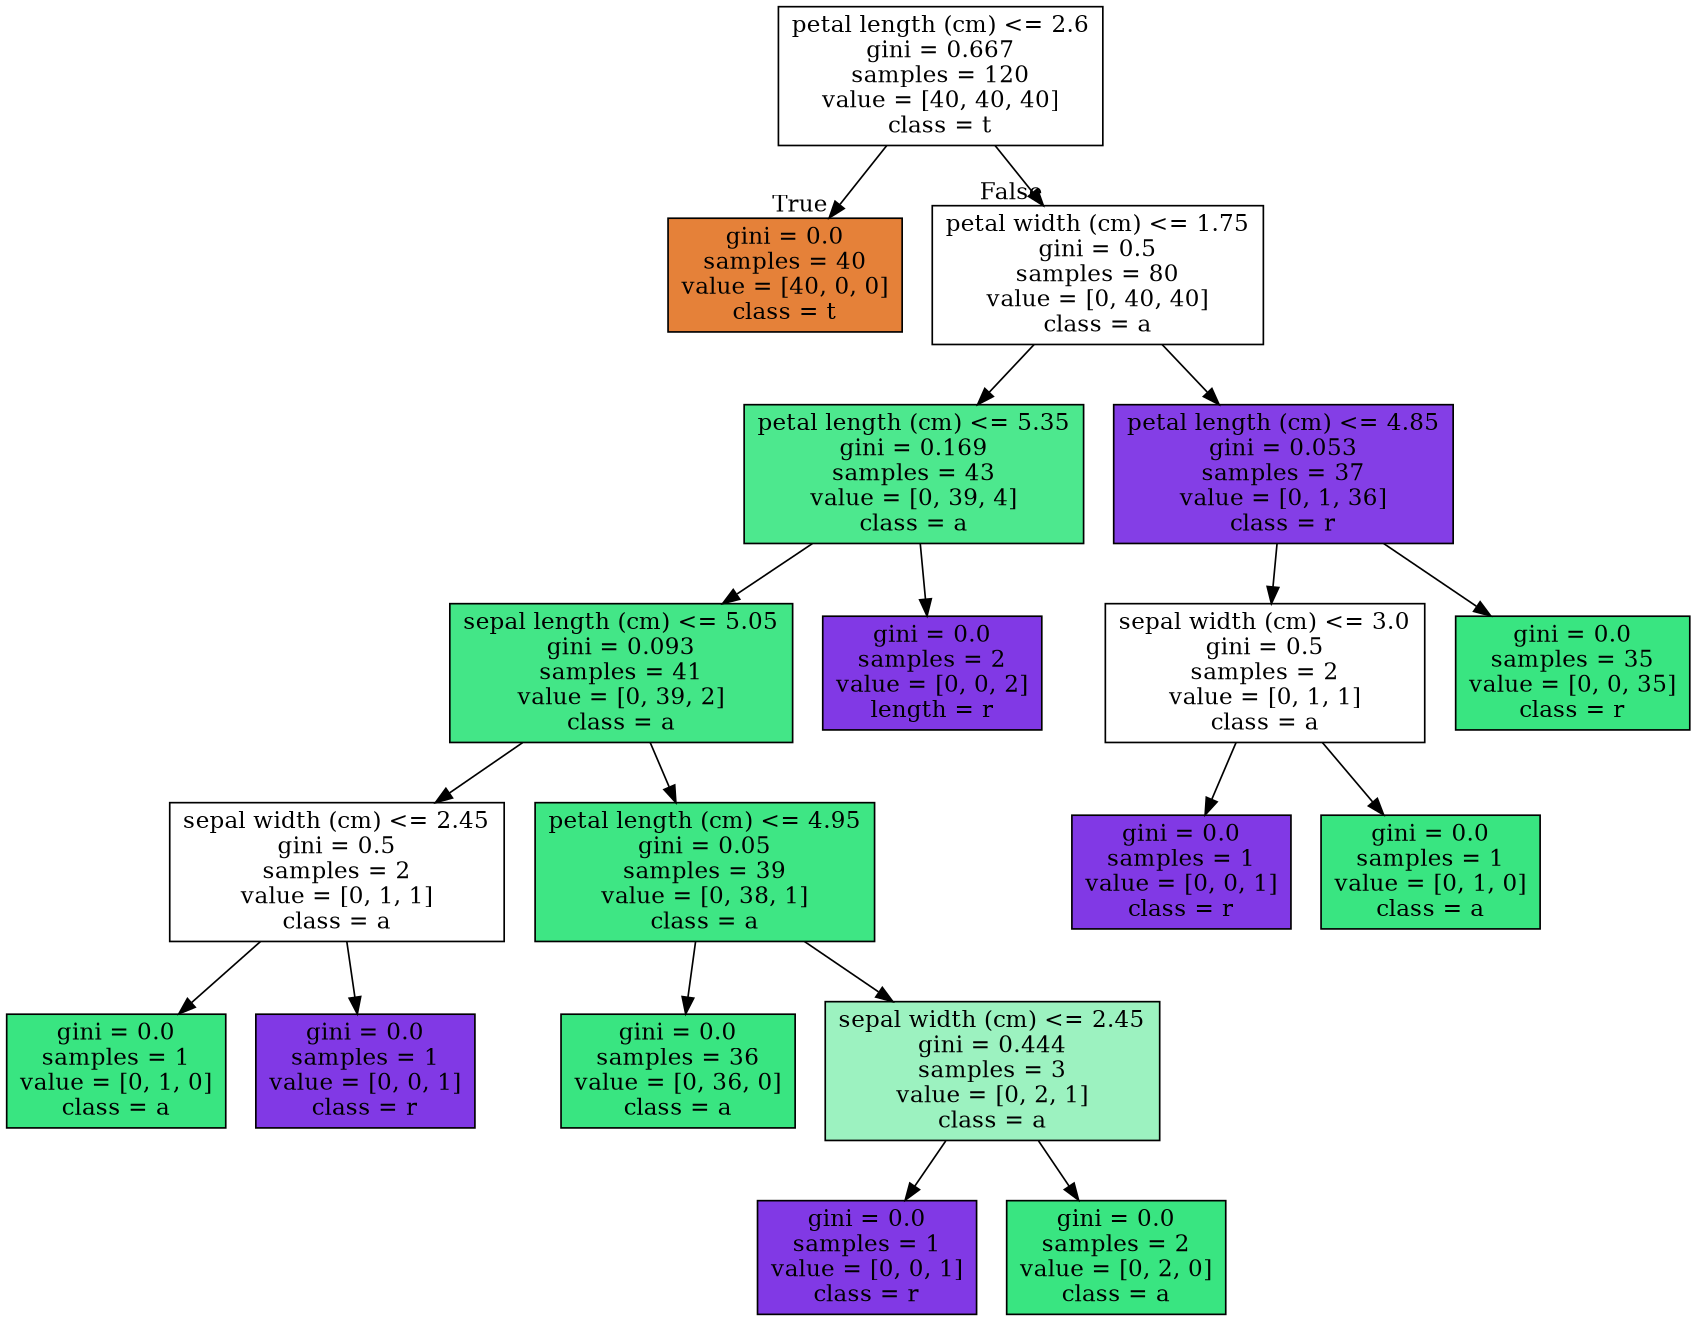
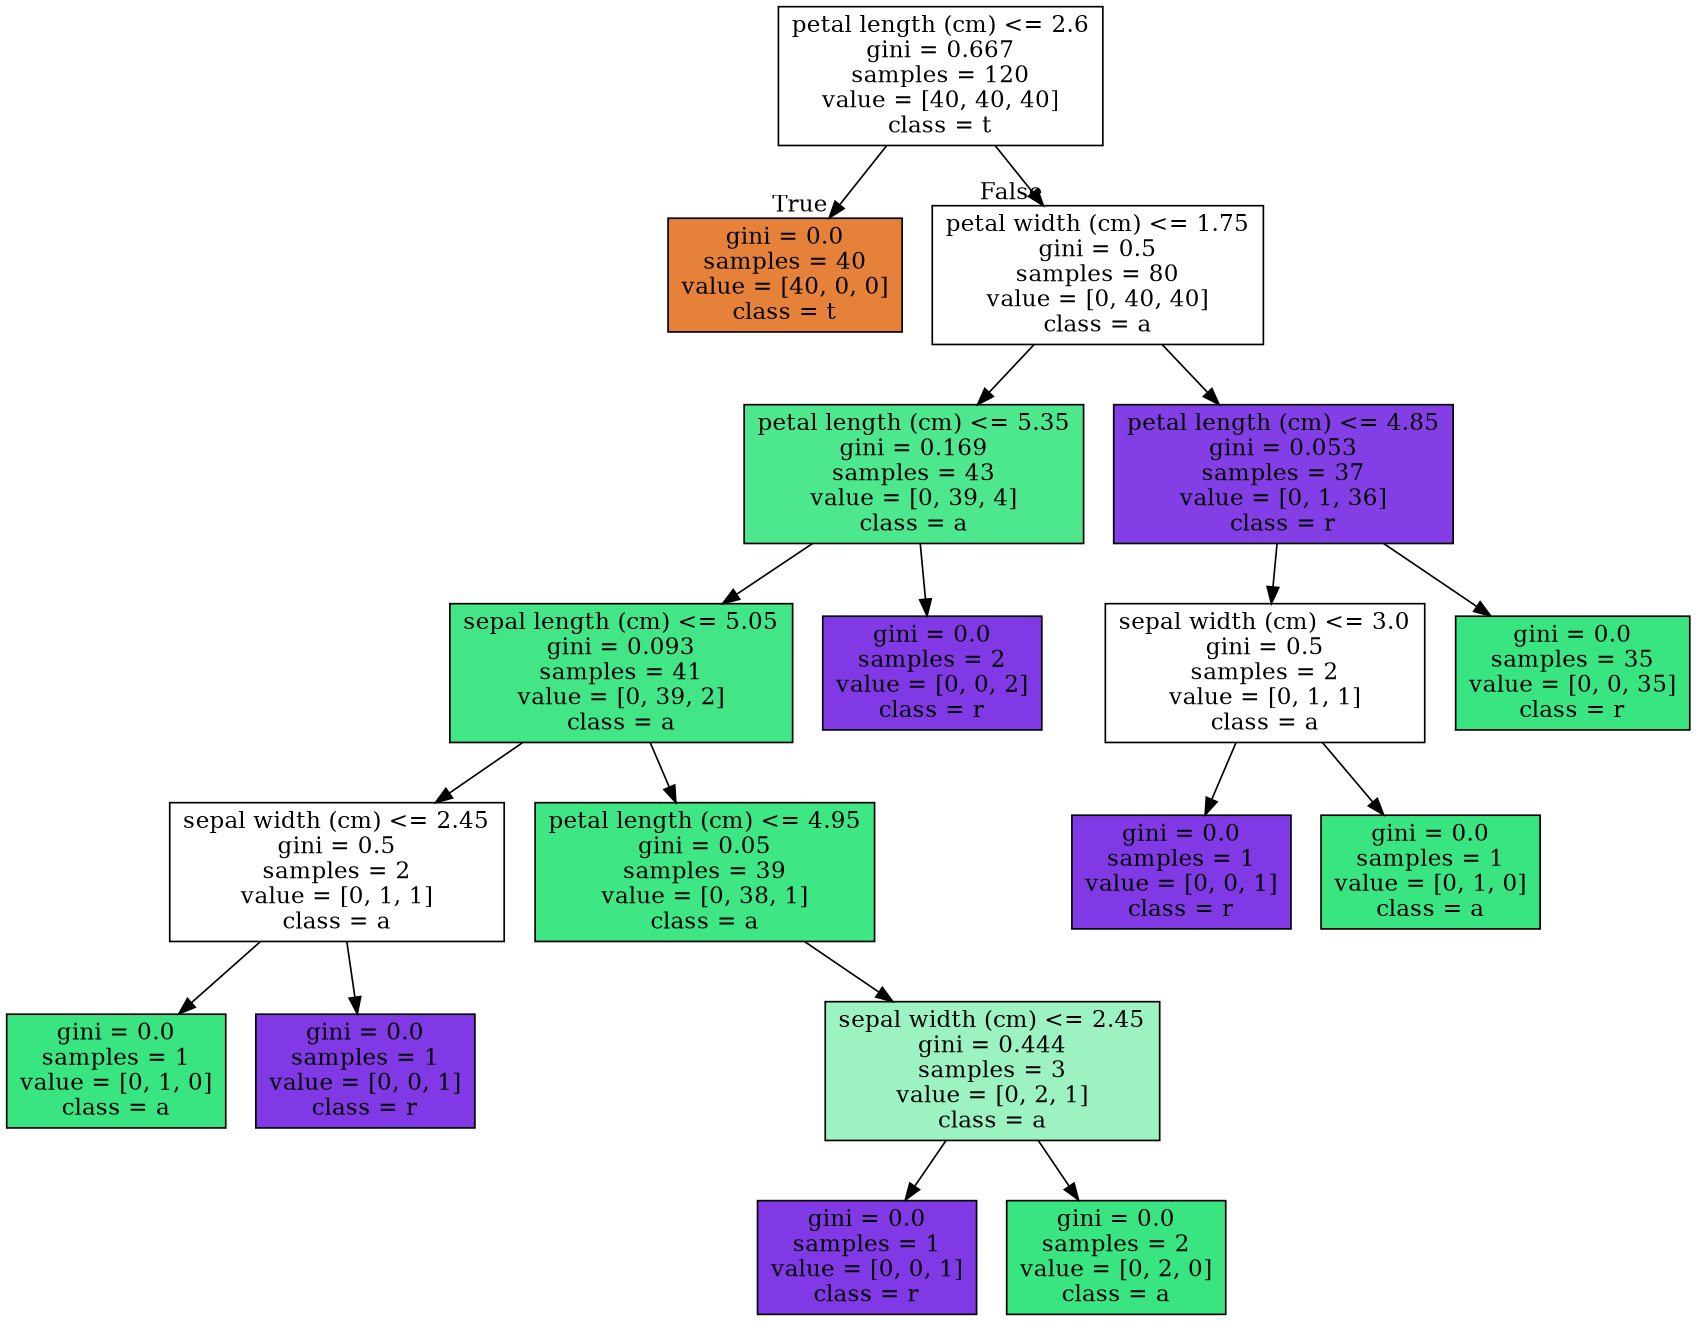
node "gini = 0.0 samples = 2 value = [0, 0, 2] length = r": label "gini = 0.0 samples = 2 value = [0, 0, 2] length = r" -> "gini = 0.0 samples = 2 value = [0, 0, 2] class = r"
node "gini = 0.0 samples = 36 value = [0, 36, 0] class = a": removed
